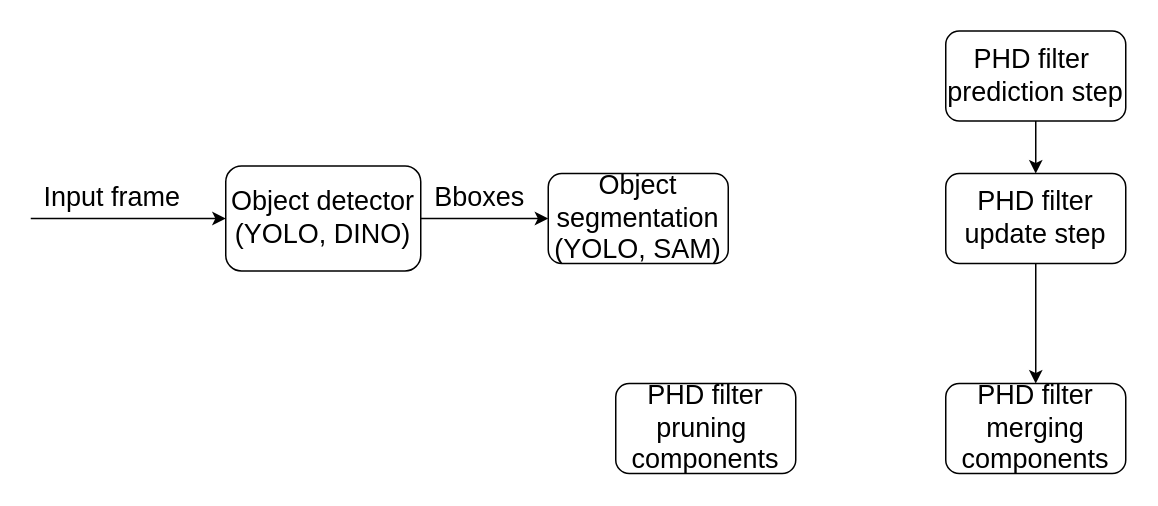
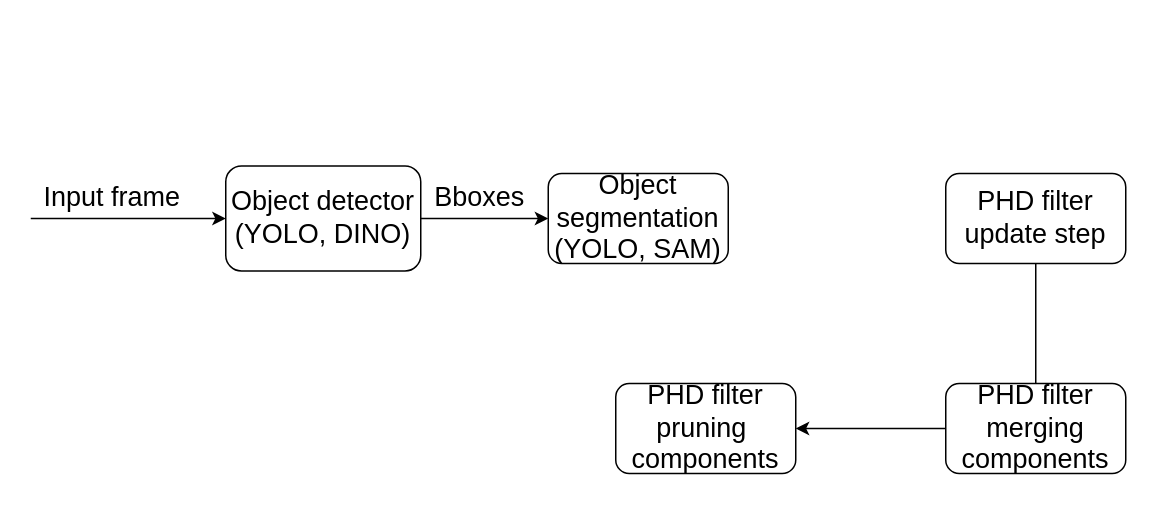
node "PHD filter prediction step": removed
edge "PHD filter prediction step" -> "PHD filter update step": removed
edge "PHD filter update step" -> "PHD filter merging components": arrowhead classic -> none
edge "PHD filter merging components" -> "PHD filter pruning components": added
